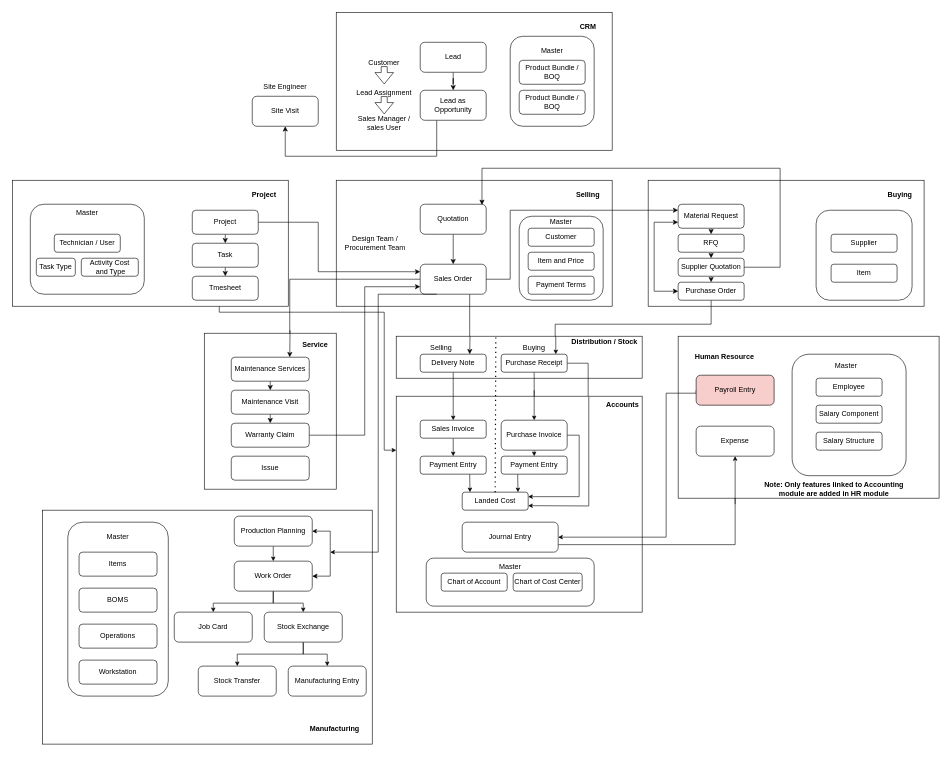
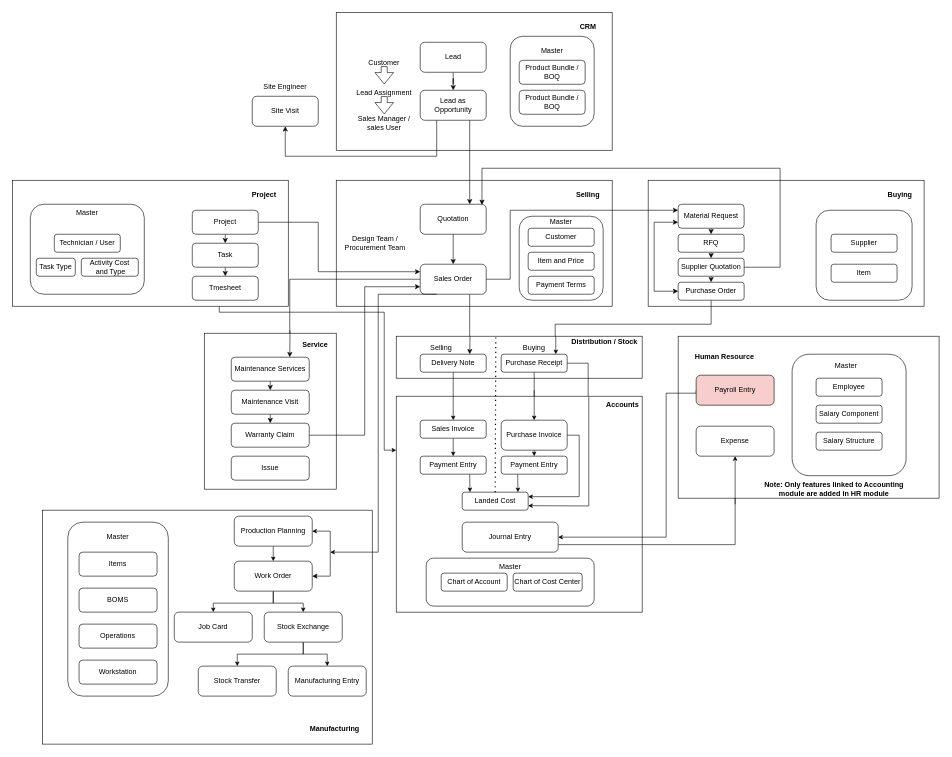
edge "Lead as Opportunity" -> "Quotation": added
